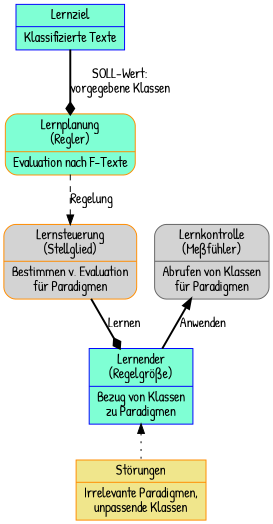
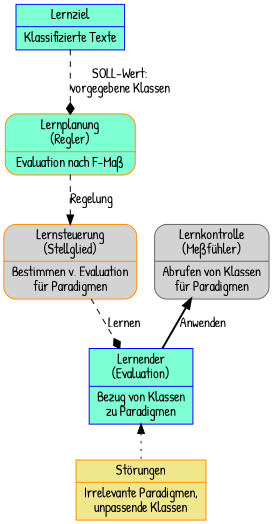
edge "Lernziel" -> "Lernplanung": style bold -> dashed
node "Lernplanung": text "Evaluation nach F-Texte" -> "Evaluation nach F-Maß"
edge "Lernsteuerung" -> "Lernender": style bold -> dashed
node "Lernender": text "(Regelgröße)" -> "(Evaluation)"
